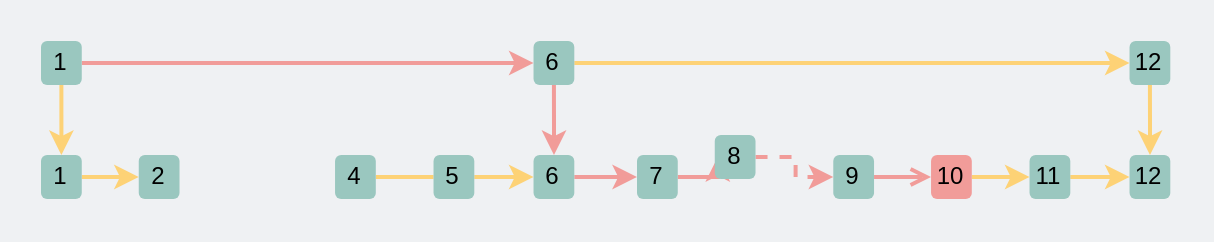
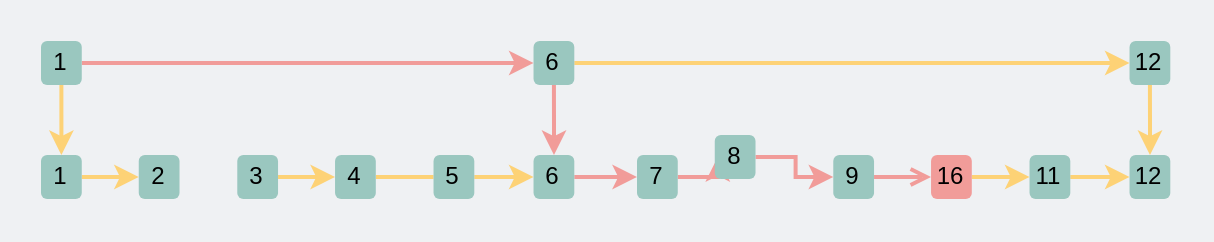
edge "8" -> "9": style dashed -> solid
node "3": added
edge "3" -> "4": added
node "10": label "10" -> "16"
